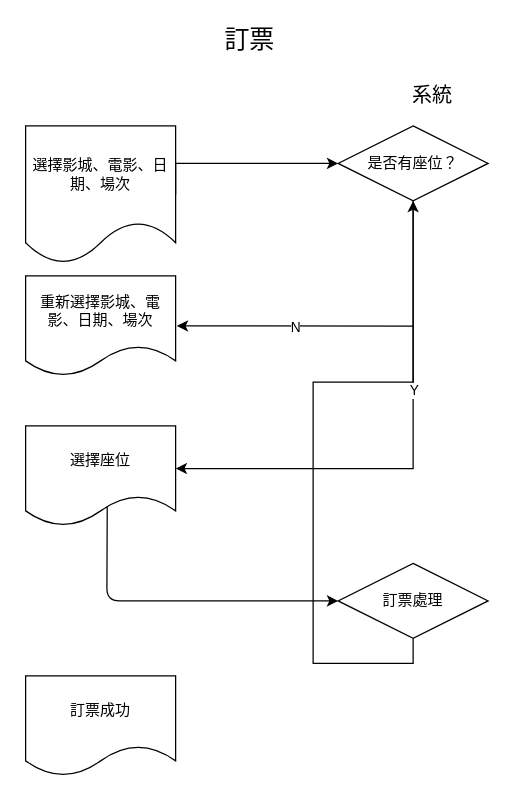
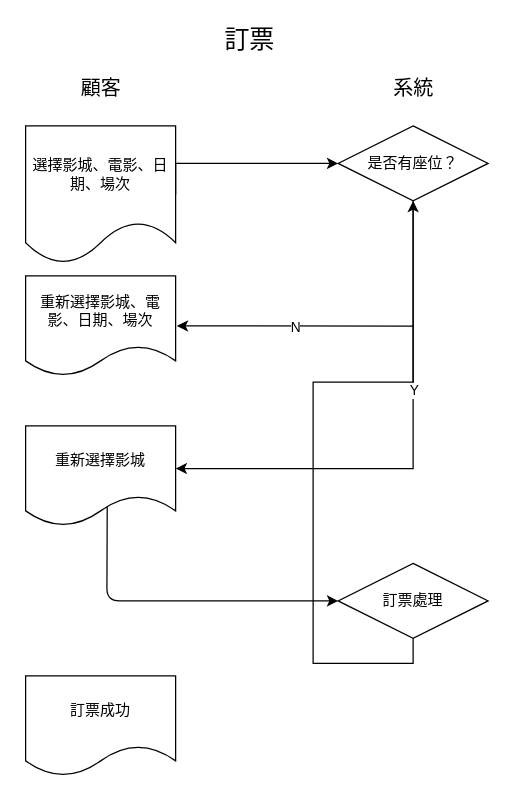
node "顧客": added
node "系統": moved (432, 94) -> (413, 88)
node "選擇座位": label "選擇座位" -> "重新選擇影城"
